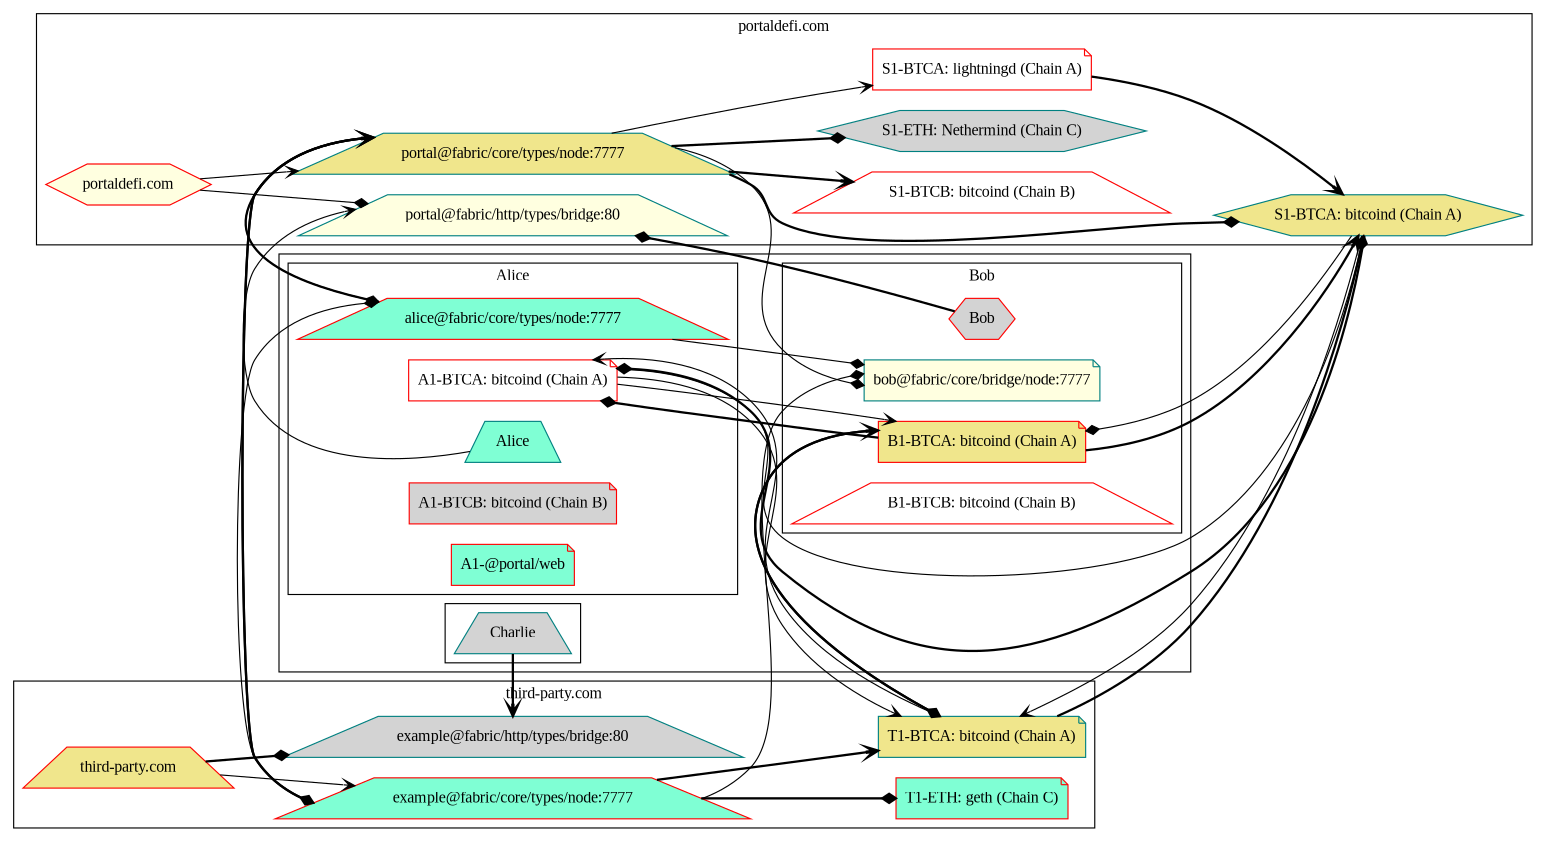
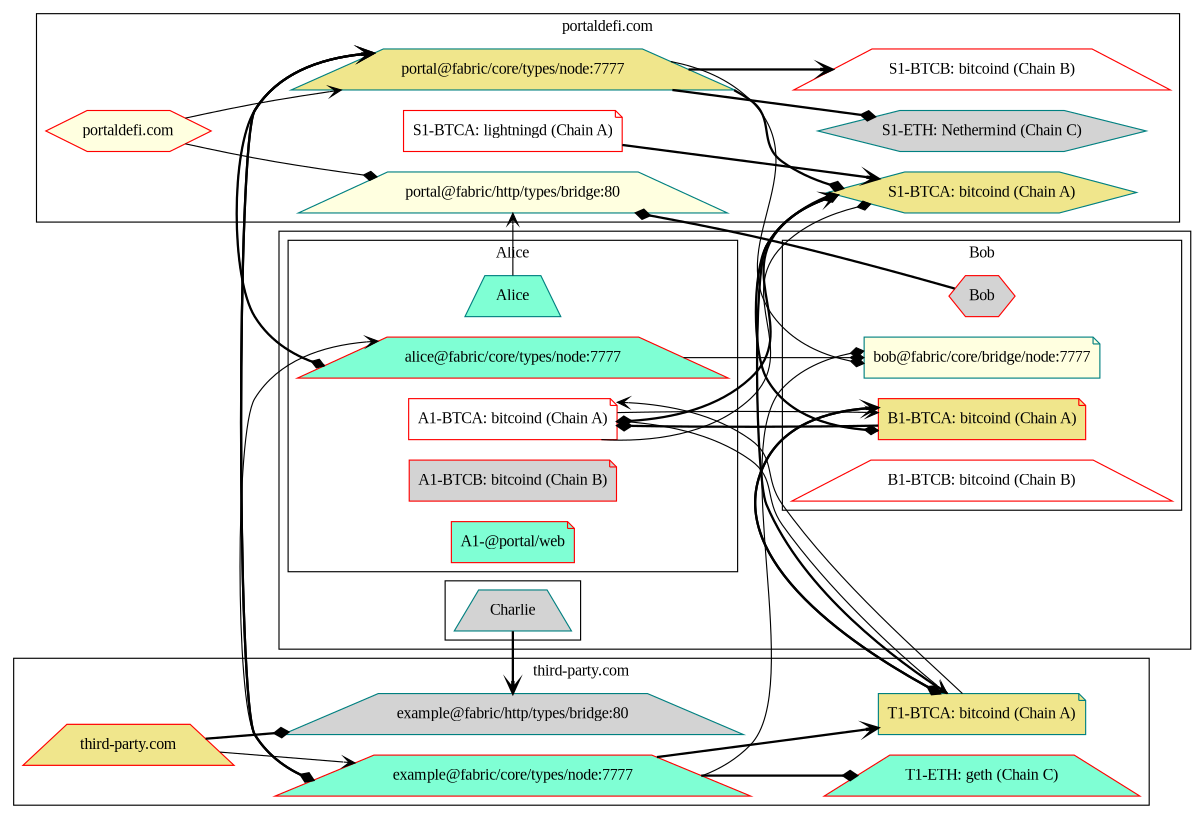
edge "portal@fabric/core/types/node:7777" -> "S1-BTCA: lightningd (Chain A)": removed
edge "example@fabric/core/types/node:7777" -> "alice@fabric/core/types/node:7777": arrowhead diamond -> vee
node "T1-ETH: geth (Chain C)": shape note -> trapezium
